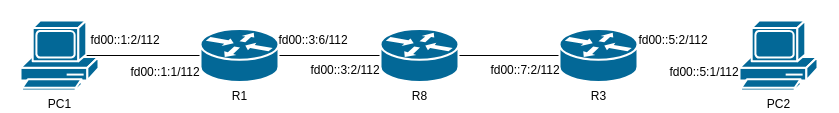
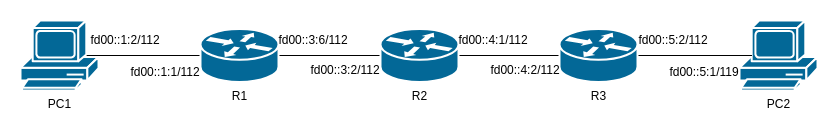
node "fd00::4:1/112": added
edge "R3" -- "PC2": added
node "fd00::7:2/112": label "fd00::7:2/112" -> "fd00::4:2/112"
node "fd00::5:1/112": label "fd00::5:1/112" -> "fd00::5:1/119"
node "R8": label "R8" -> "R2"
